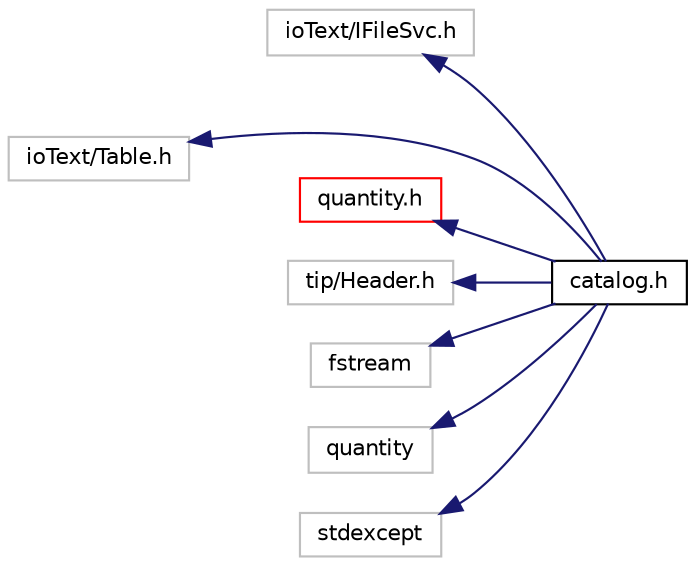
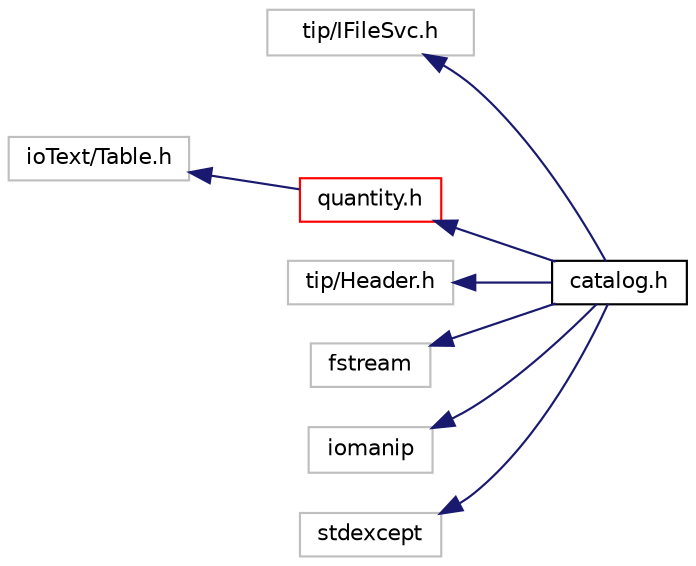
node "ioText/IFileSvc.h": label "ioText/IFileSvc.h" -> "tip/IFileSvc.h"
edge "catalog.h" -> "ioText/Table.h": now "quantity.h" -> "ioText/Table.h"
node "quantity": label "quantity" -> "iomanip"
